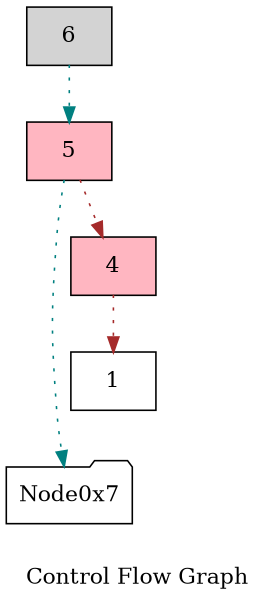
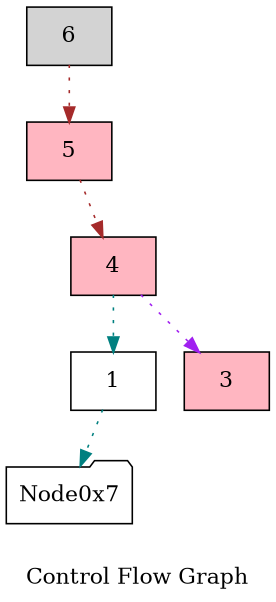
edge "6" -> "5": color teal -> brown
edge "5" -> "Node0x7": now "1" -> "Node0x7"
edge "4" -> "1": color brown -> teal
node "3": added
